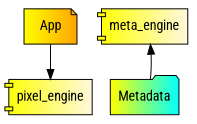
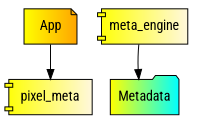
edge "Metadata" -> "meta_engine": reversed
node "pixel_engine": label "pixel_engine" -> "pixel_meta"
